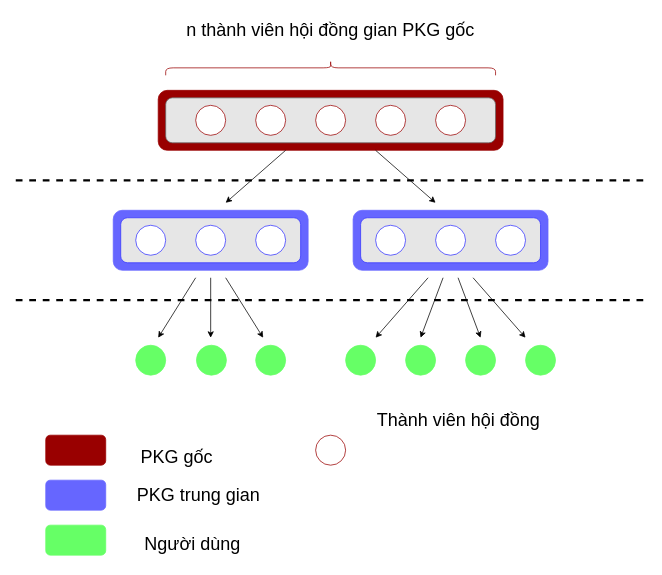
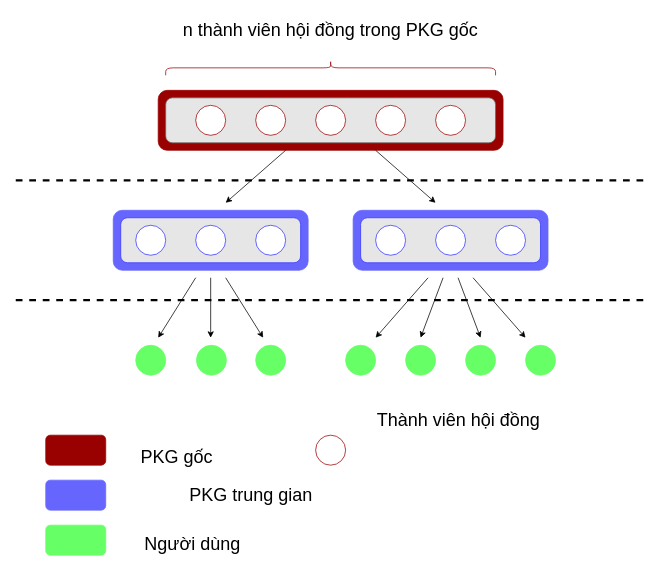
node "n thành viên hội đồng gian PKG gốc": label "n thành viên hội đồng gian PKG gốc" -> "n thành viên hội đồng trong PKG gốc"
node "PKG trung gian": moved (210, 495) -> (263, 495)
